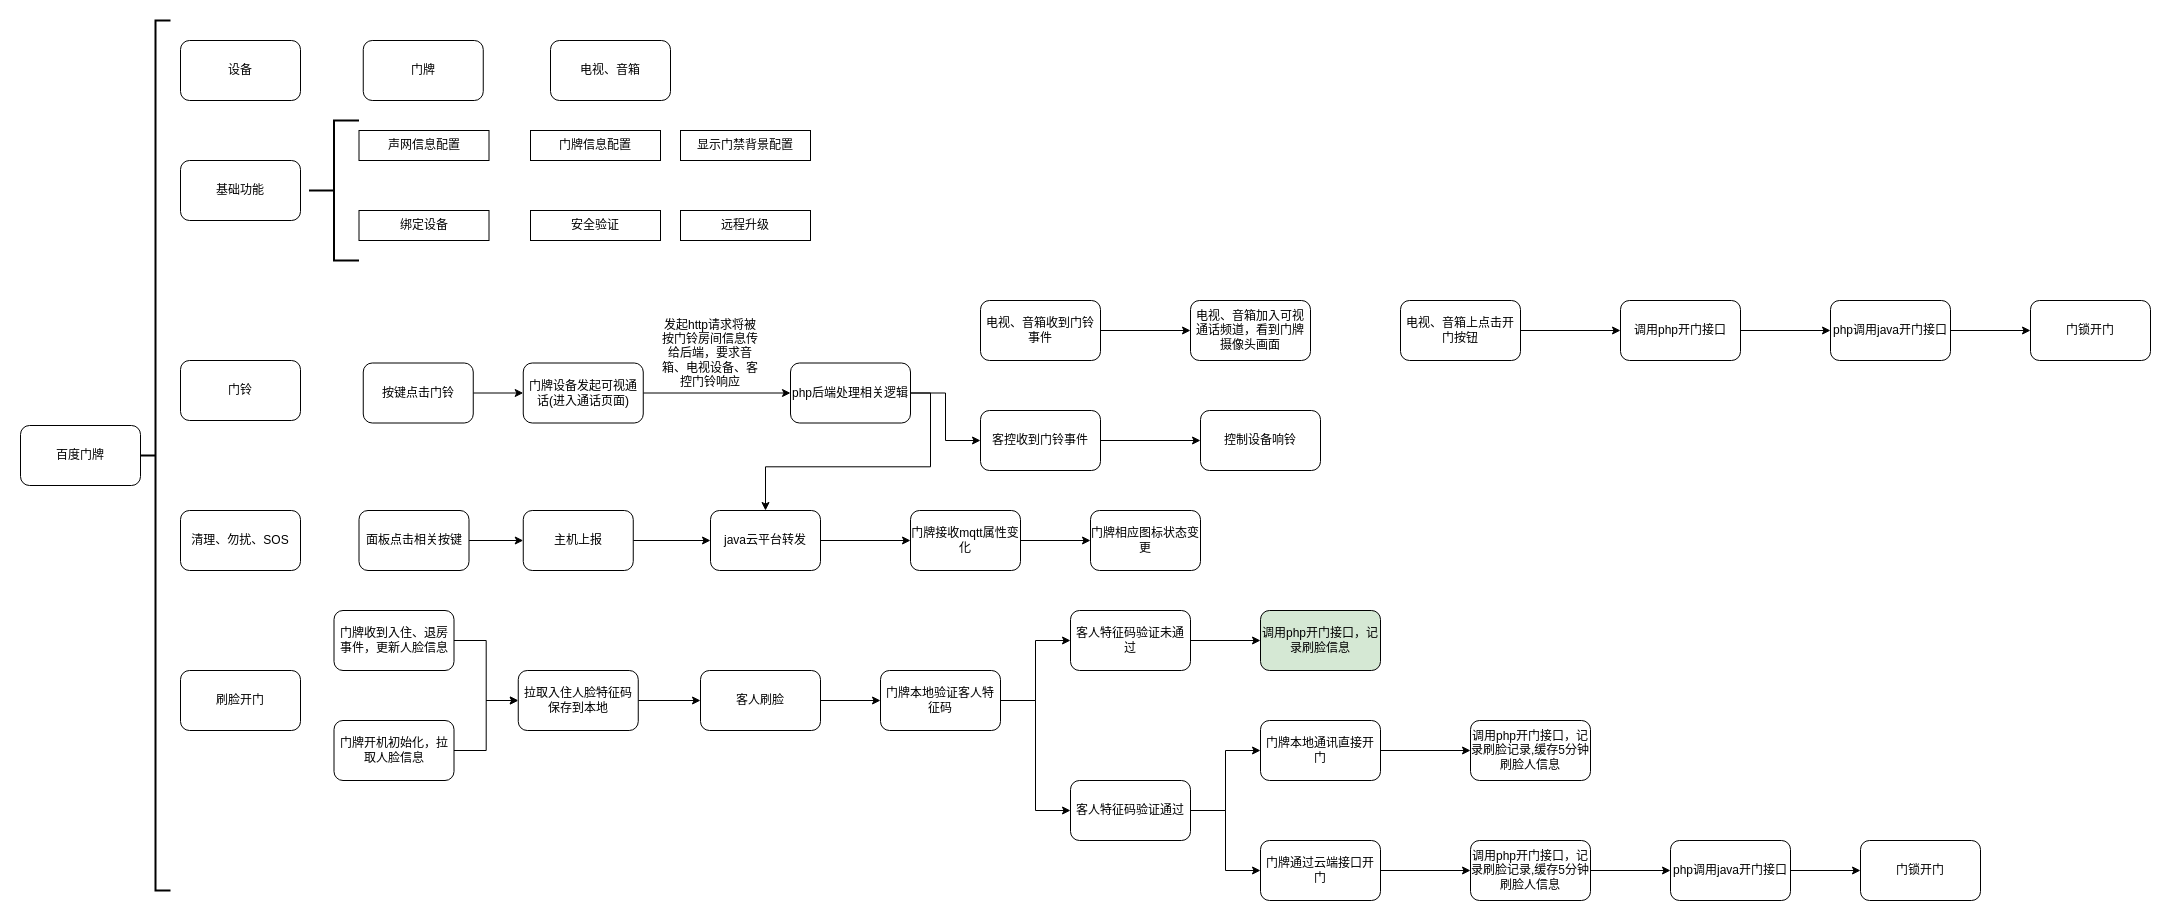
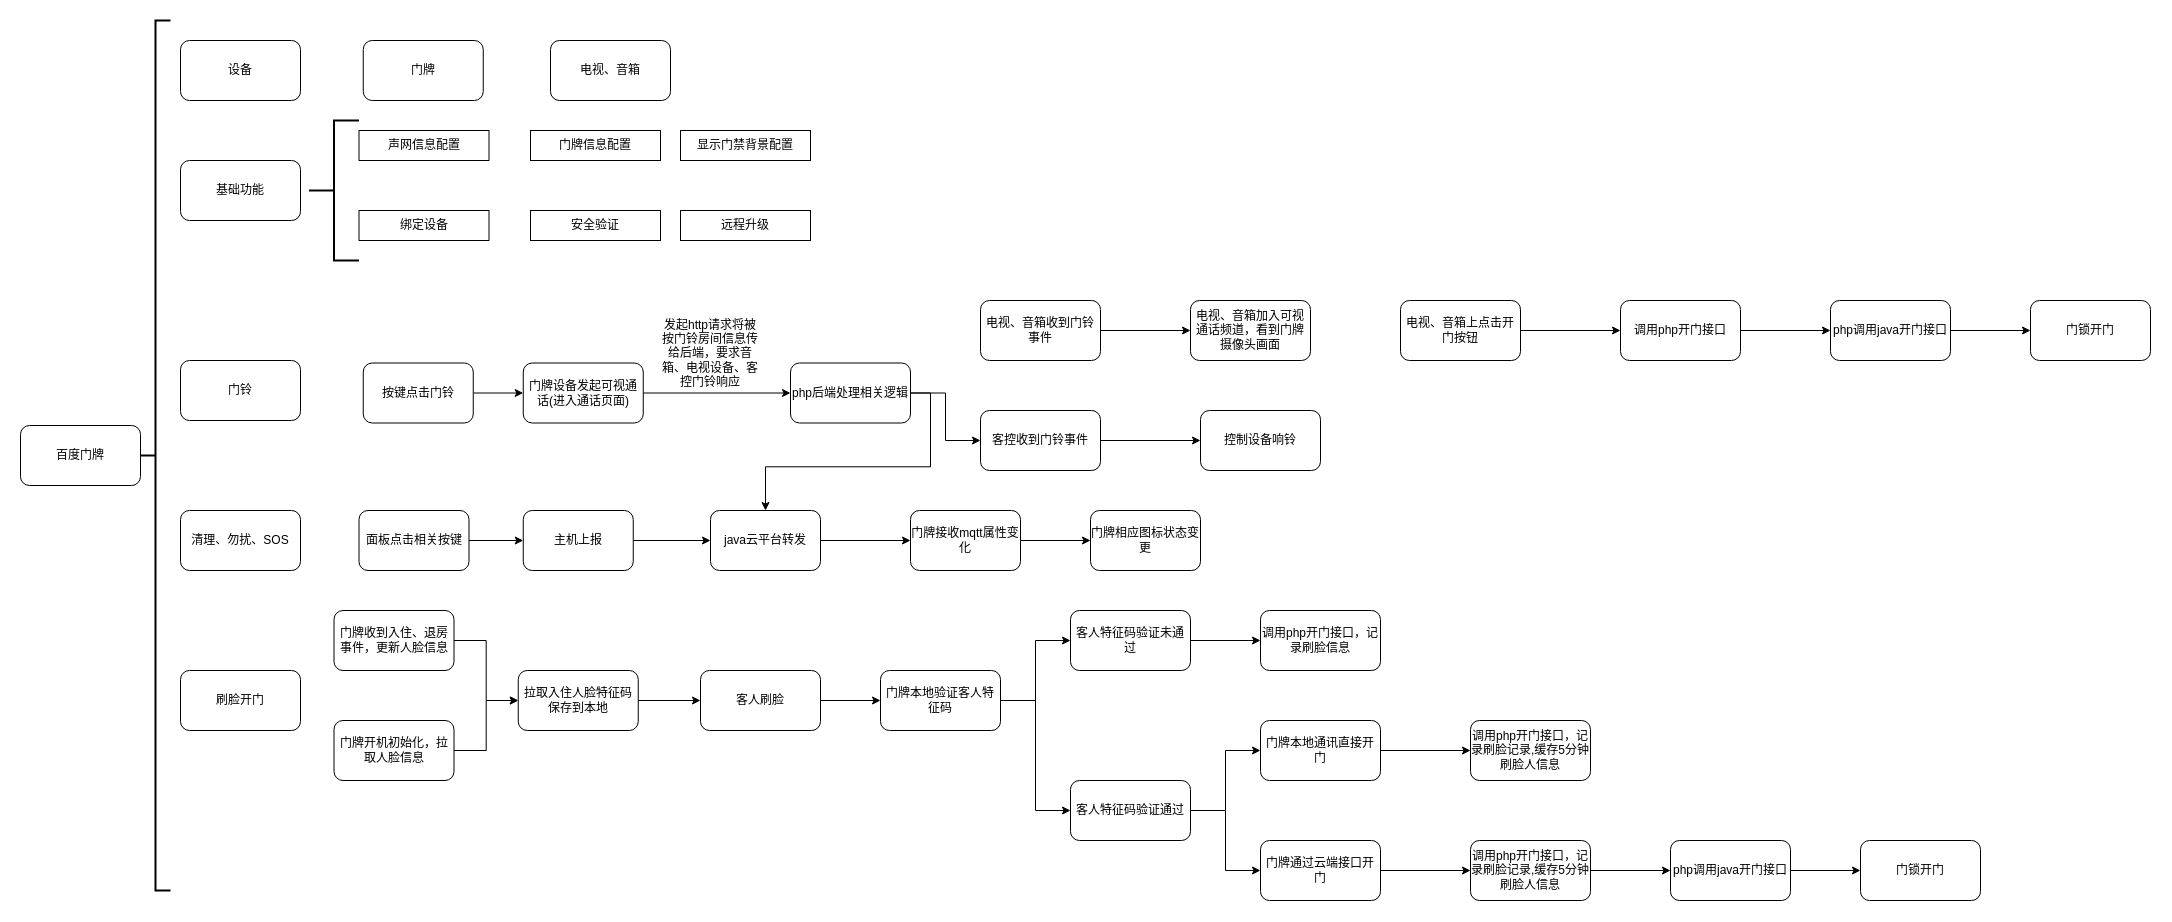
node "调用php开门接口，记录刷脸信息": fillcolor #d5e8d4 -> #ffffff
